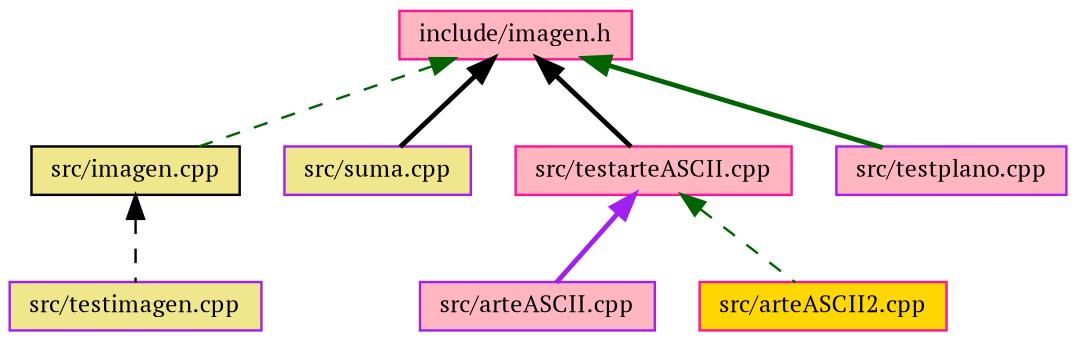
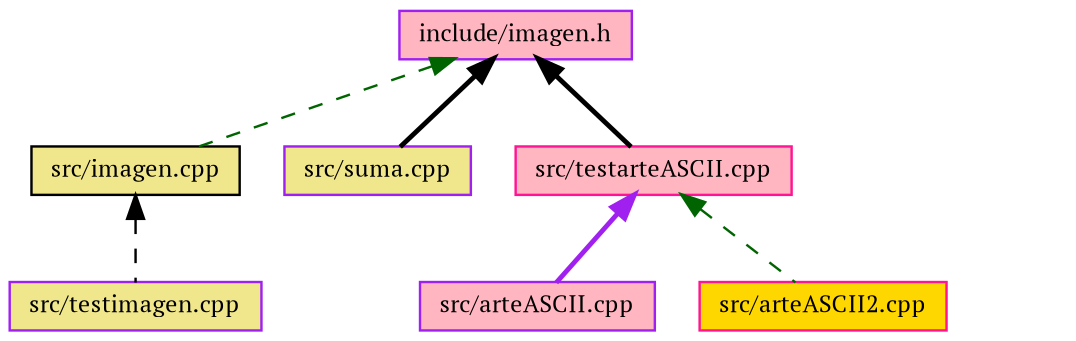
node "include/imagen.h": color deeppink -> purple
node "src/testplano.cpp": removed
